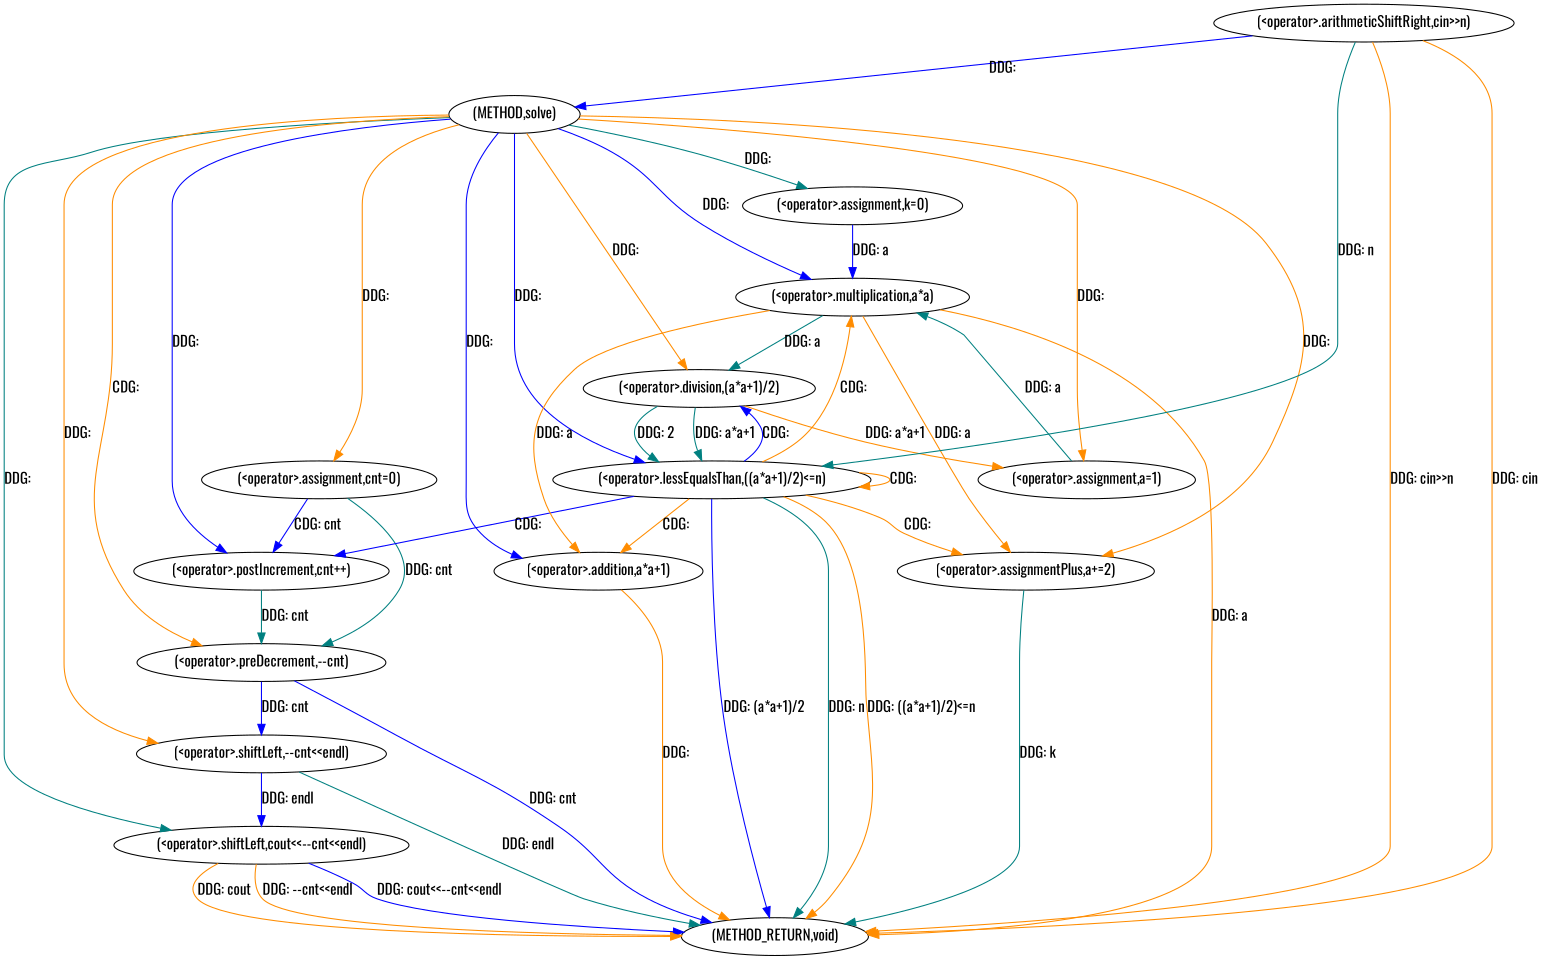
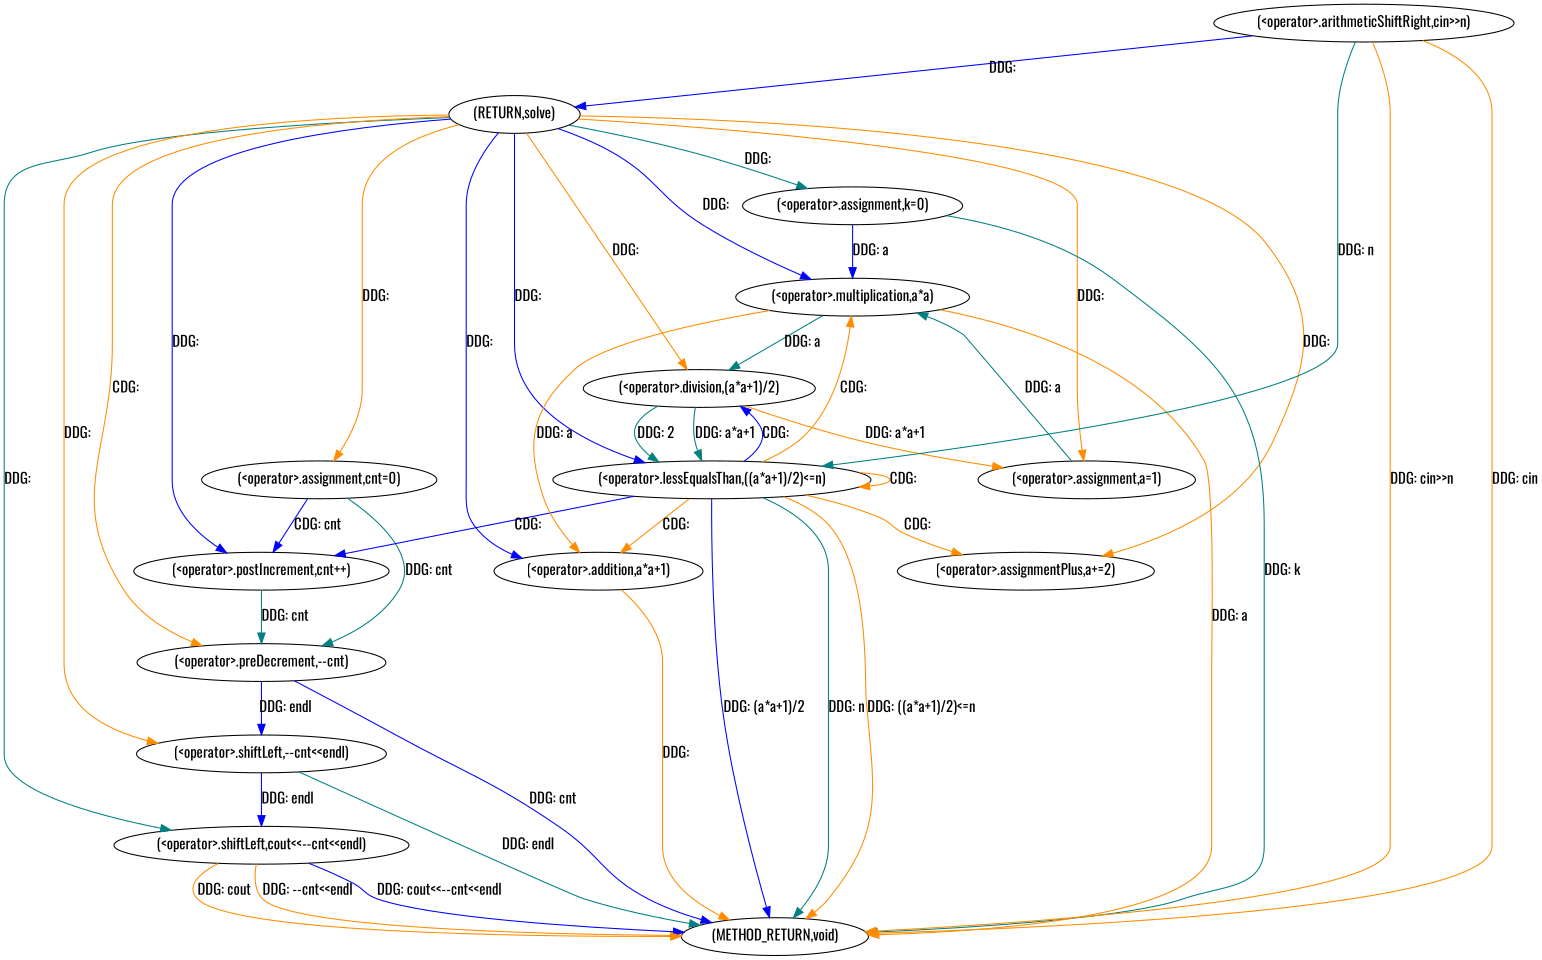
node "(METHOD,solve)": label "(METHOD,solve)" -> "(RETURN,solve)"
edge "(<operator>.multiplication,a*a)" -> "(<operator>.assignmentPlus,a+=2)": removed, label "DDG: a"
edge "(<operator>.preDecrement,--cnt)" -> "(<operator>.shiftLeft,--cnt<<endl)": label "DDG: cnt" -> "DDG: endl"
edge "(<operator>.assignmentPlus,a+=2)" -> "(METHOD_RETURN,void)": now "(<operator>.assignment,k=0)" -> "(METHOD_RETURN,void)"
